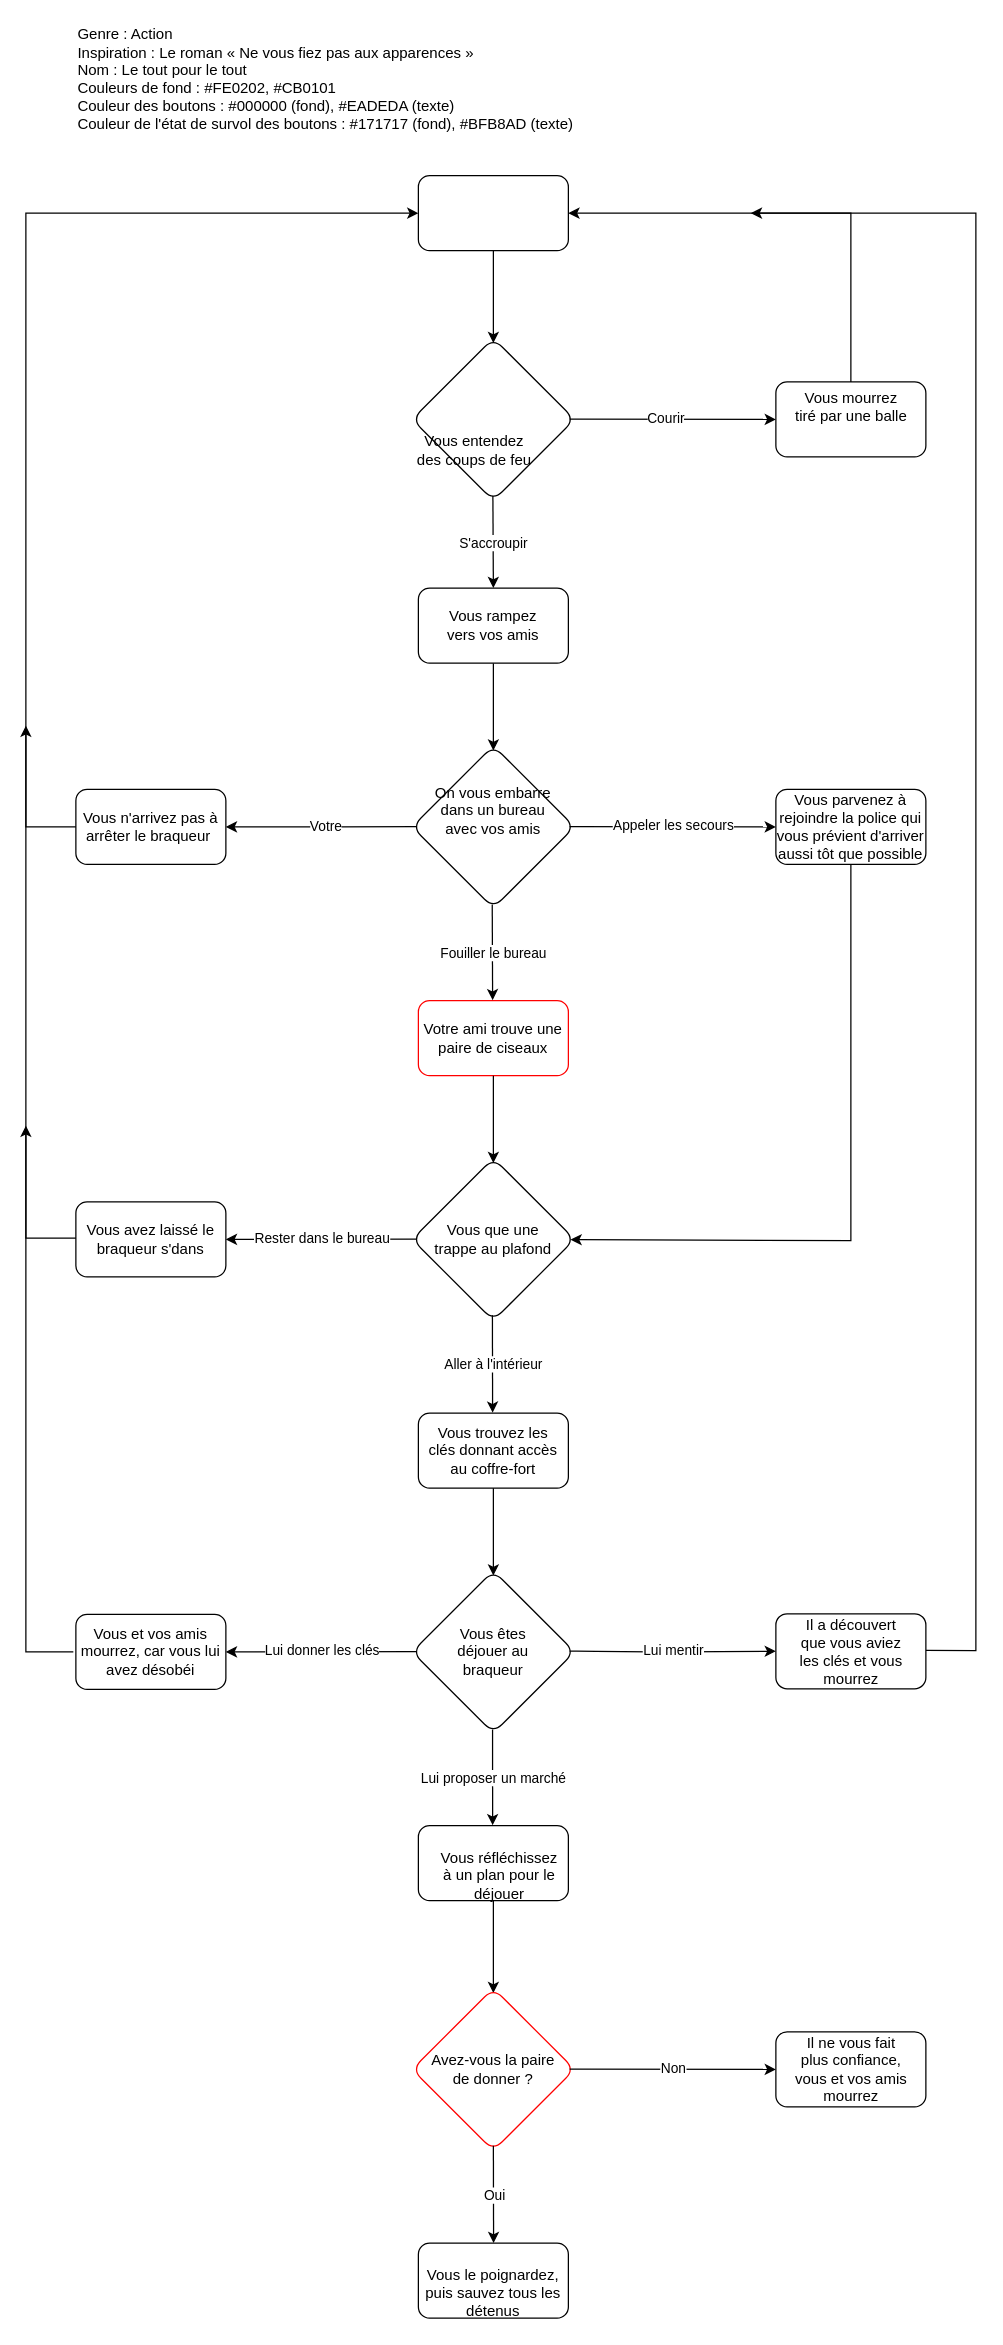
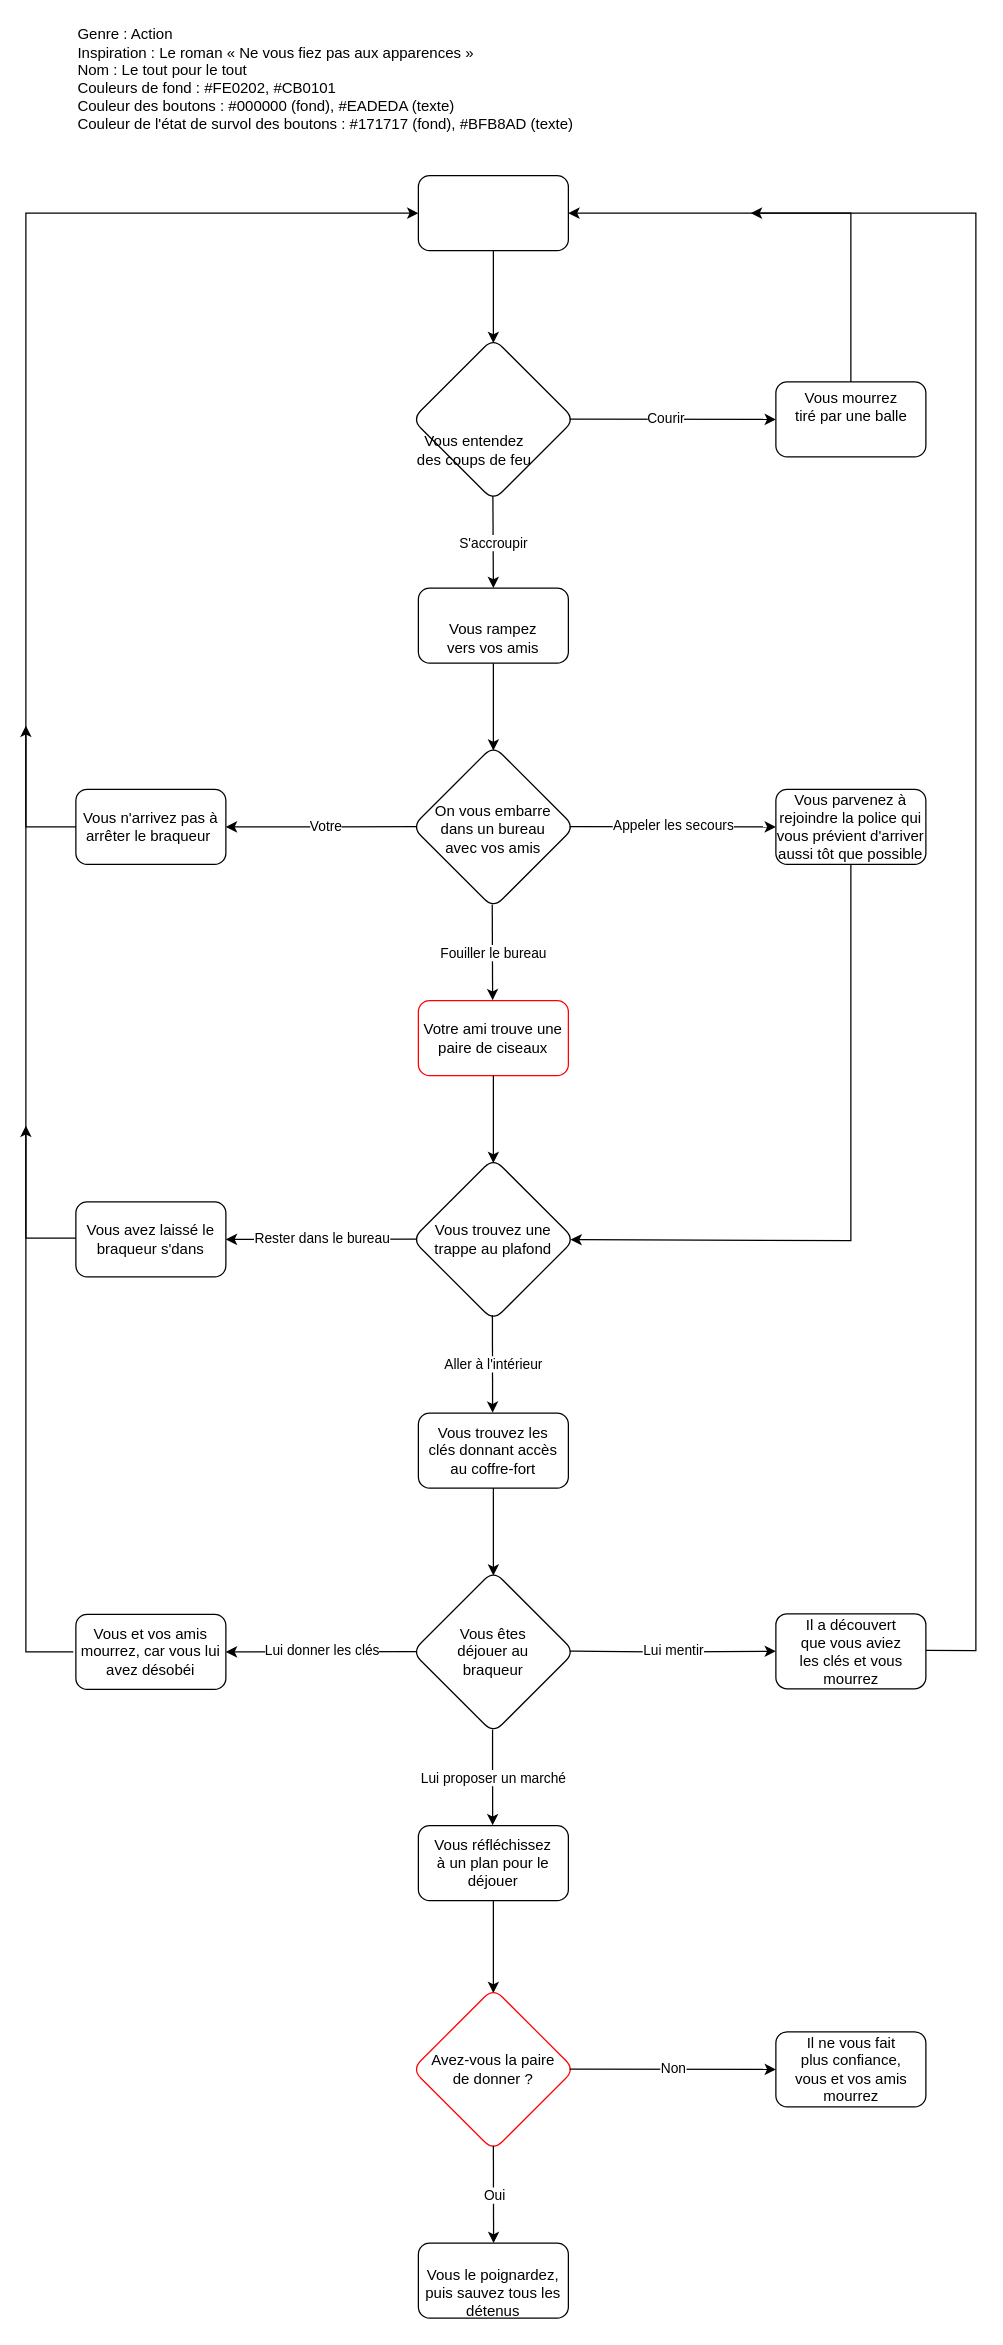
node "Vous rampez vers vos amis": moved (493, 626) -> (493, 638)
node "On vous embarre dans un bureau avec vos amis": moved (493, 811) -> (493, 829)
node "Vous que une trappe au plafond": label "Vous que une trappe au plafond" -> "Vous trouvez une trappe au plafond"
node "Vous réfléchissez à un plan pour le déjouer": moved (499, 1876) -> (493, 1863)
